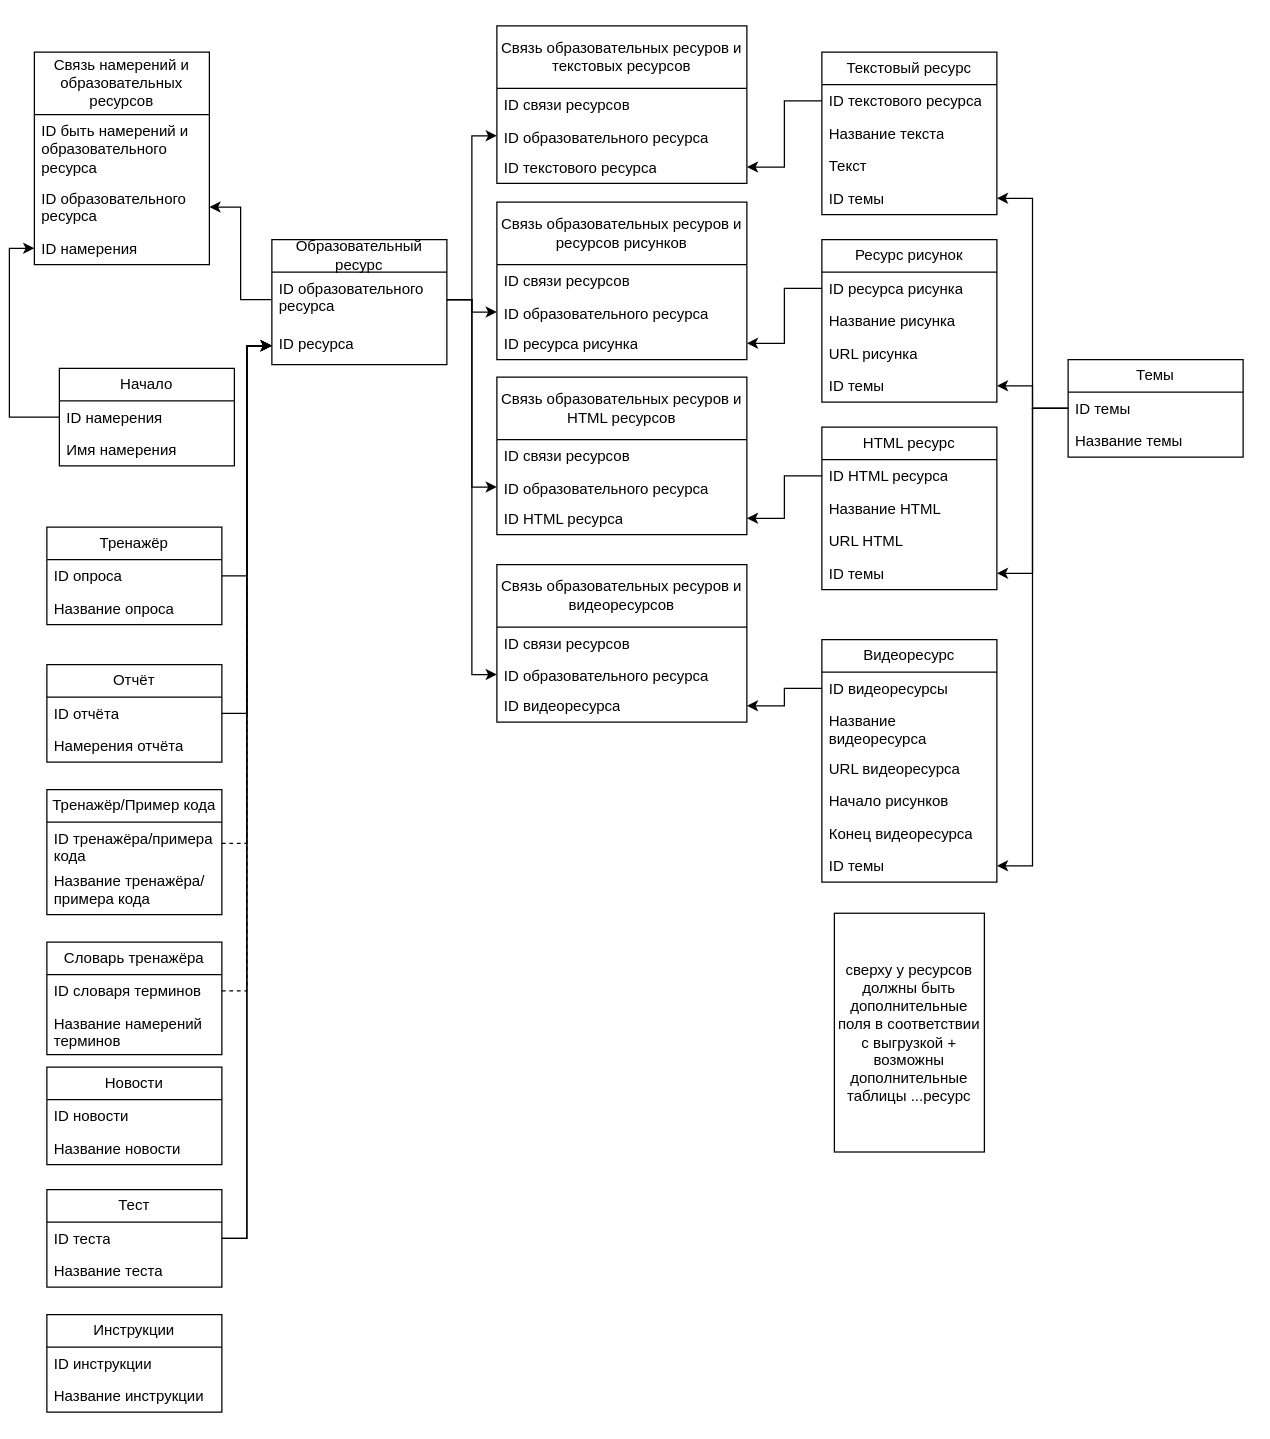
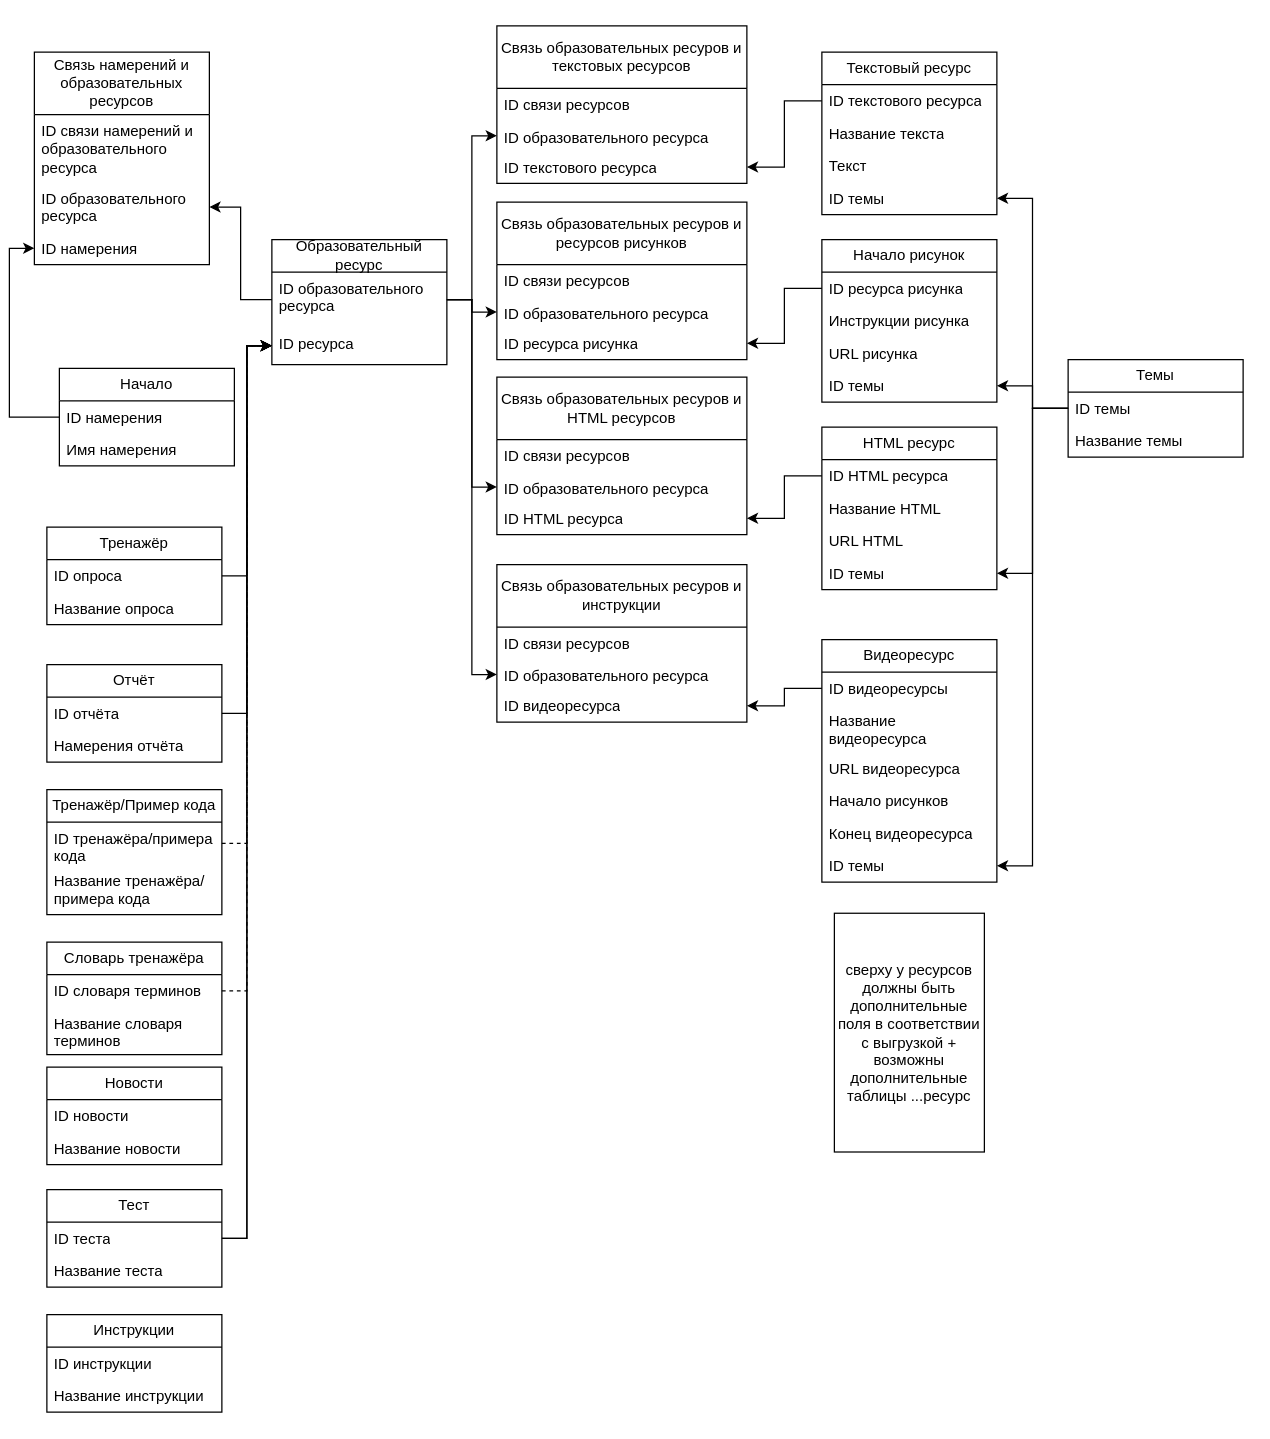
node "ID быть намерений и образовательного ресурса": label "ID быть намерений и образовательного ресурса" -> "ID связи намерений и образовательного ресурса"
node "Ресурс рисунок": label "Ресурс рисунок" -> "Начало рисунок"
node "Название рисунка": label "Название рисунка" -> "Инструкции рисунка"
node "Связь образовательных ресуров и видеоресурсов": label "Связь образовательных ресуров и видеоресурсов" -> "Связь образовательных ресуров и инструкции"
node "Название намерений терминов": label "Название намерений терминов" -> "Название словаря терминов"
